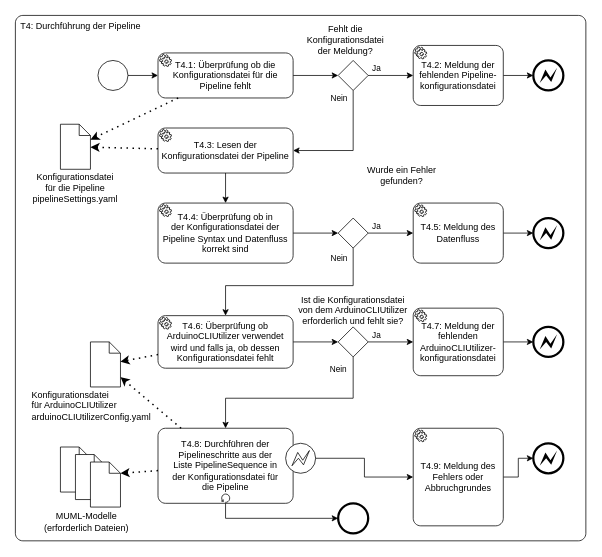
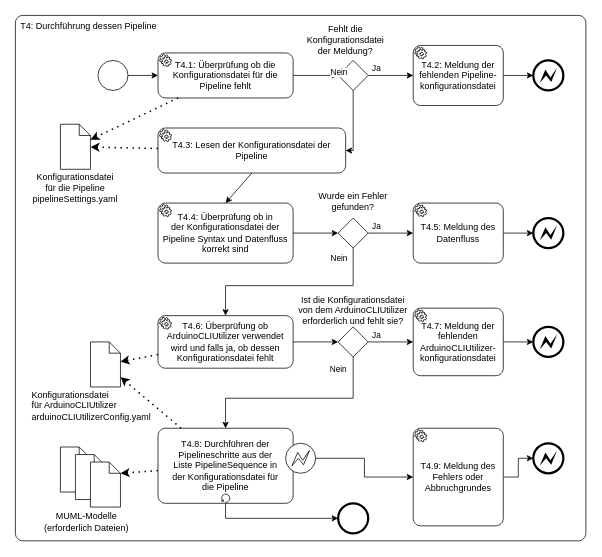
node "T4: Durchführung der Pipeline": label "T4: Durchführung der Pipeline" -> "T4: Durchführung dessen Pipeline"
node "T4.3: Lesen der Konfigurationsdatei der Pipeline": size 135x45 -> 188x45
node "Wurde ein Fehler gefunden?": moved (402, 175) -> (353, 201)
